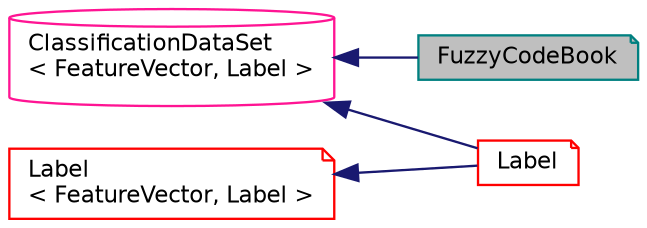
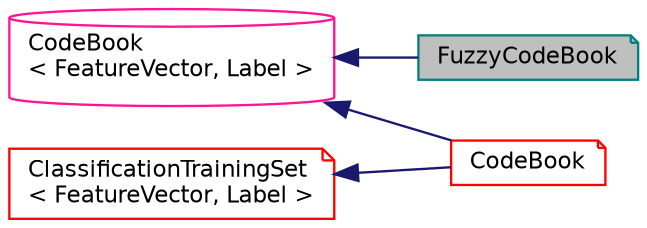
node "ClassificationDataSet < FeatureVector, Label >": label "ClassificationDataSet < FeatureVector, Label >" -> "CodeBook < FeatureVector, Label >"
node "Label": label "Label" -> "CodeBook"
node "Label < FeatureVector, Label >": label "Label < FeatureVector, Label >" -> "ClassificationTrainingSet < FeatureVector, Label >"
